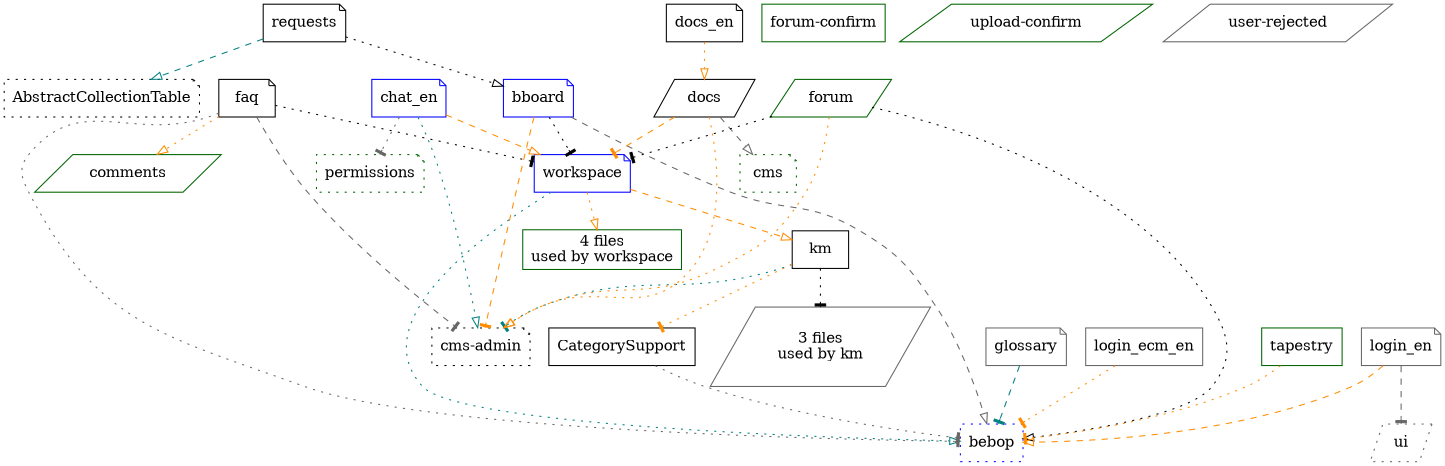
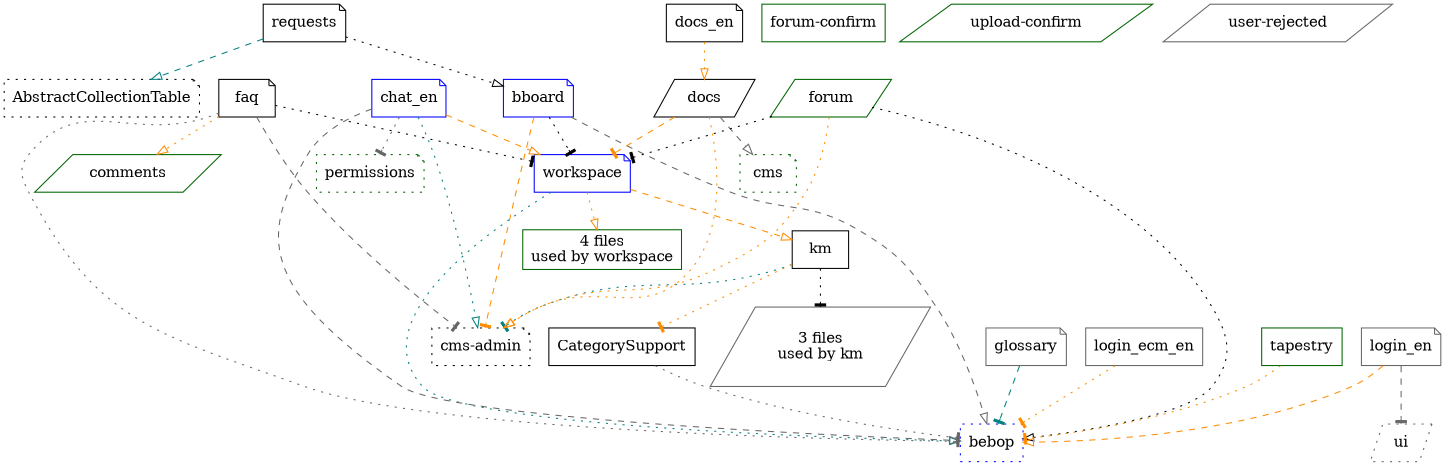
edge "chat_en" -> "bebop": added
